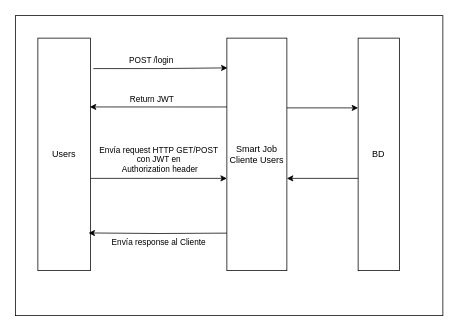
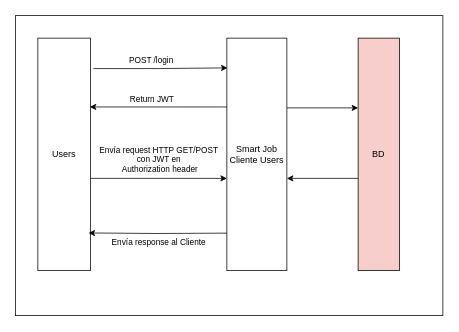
node "BD": fillcolor #ffffff -> #f8cecc
